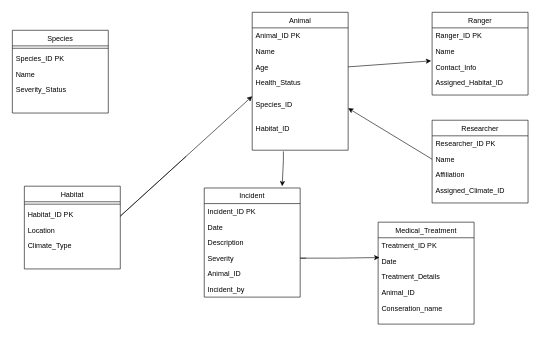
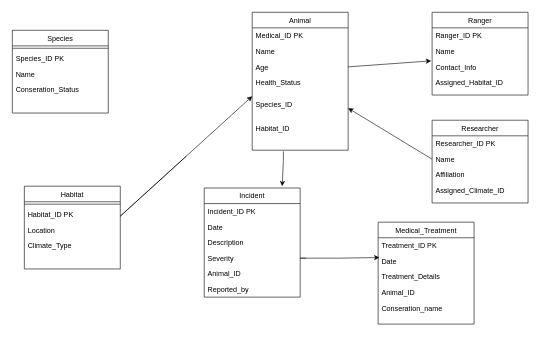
node "Animal_ID PK": label "Animal_ID PK" -> "Medical_ID PK"
node "Severity_Status": label "Severity_Status" -> "Conseration_Status"
node "Incident_by": label "Incident_by" -> "Reported_by"
